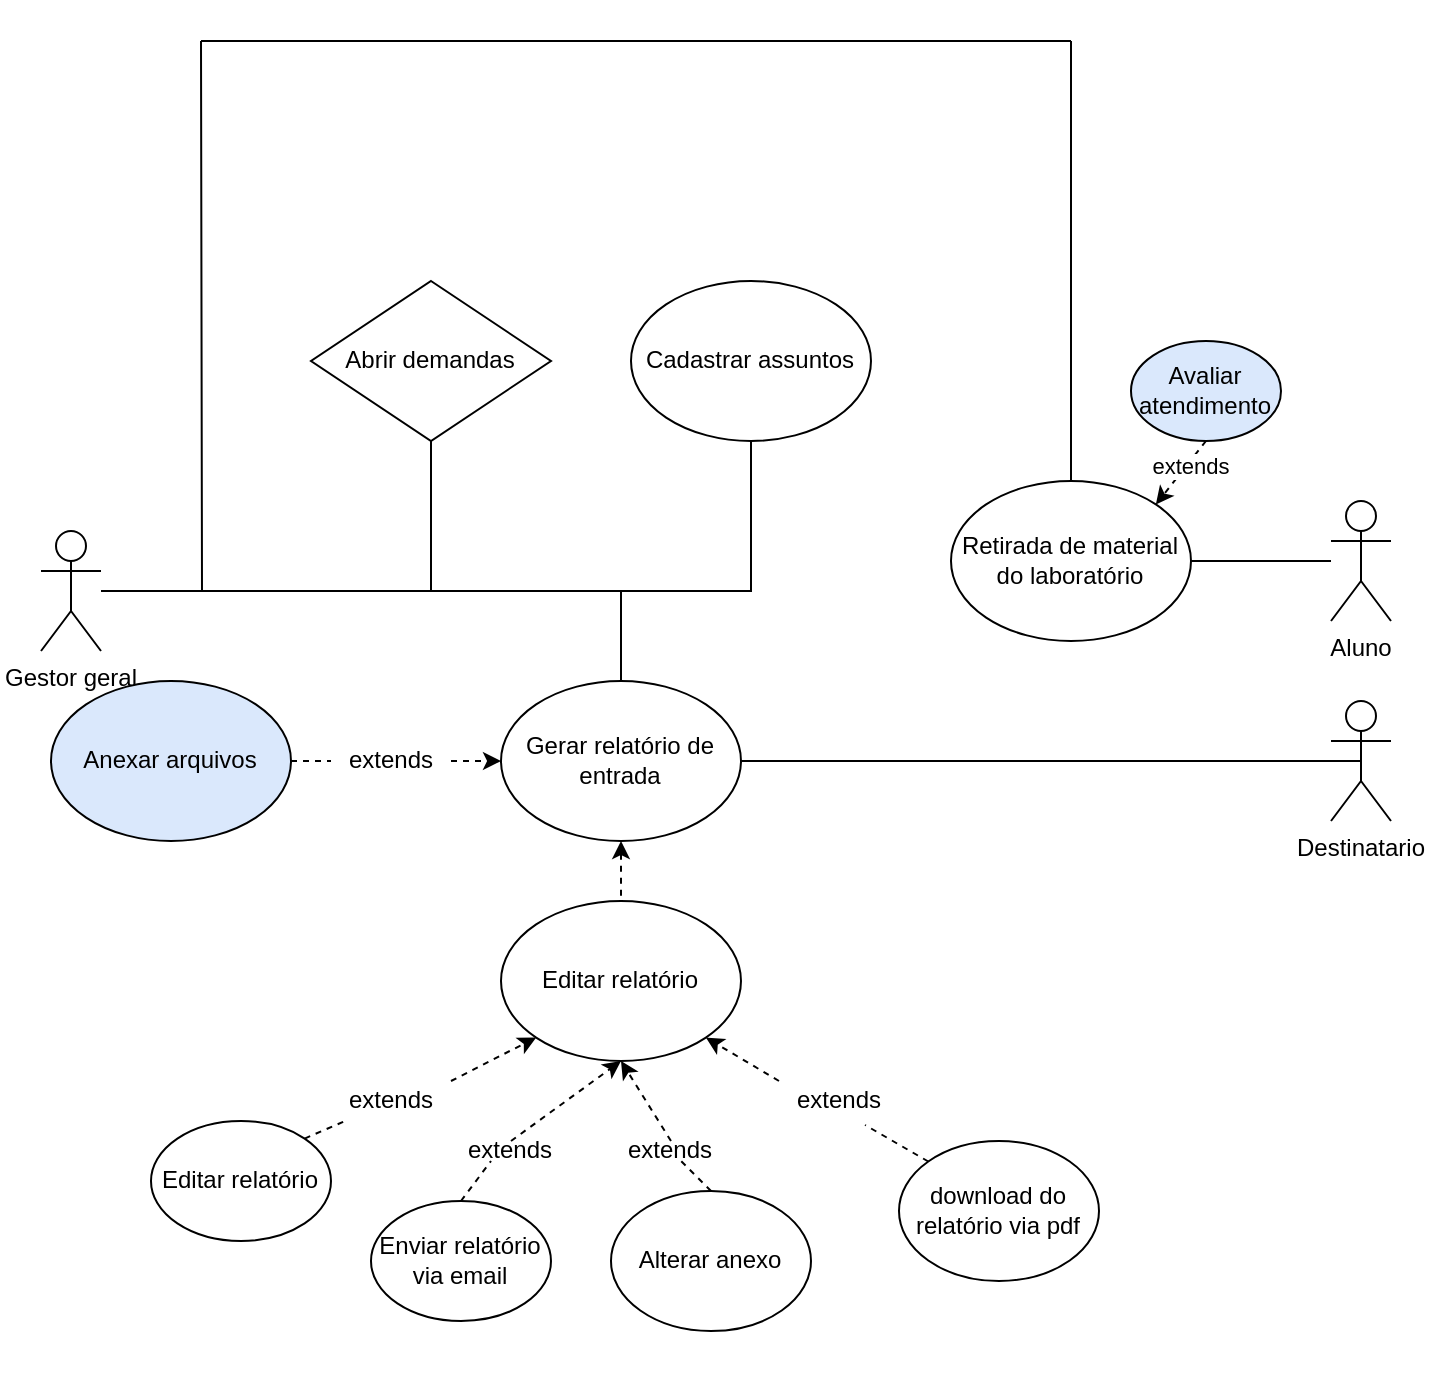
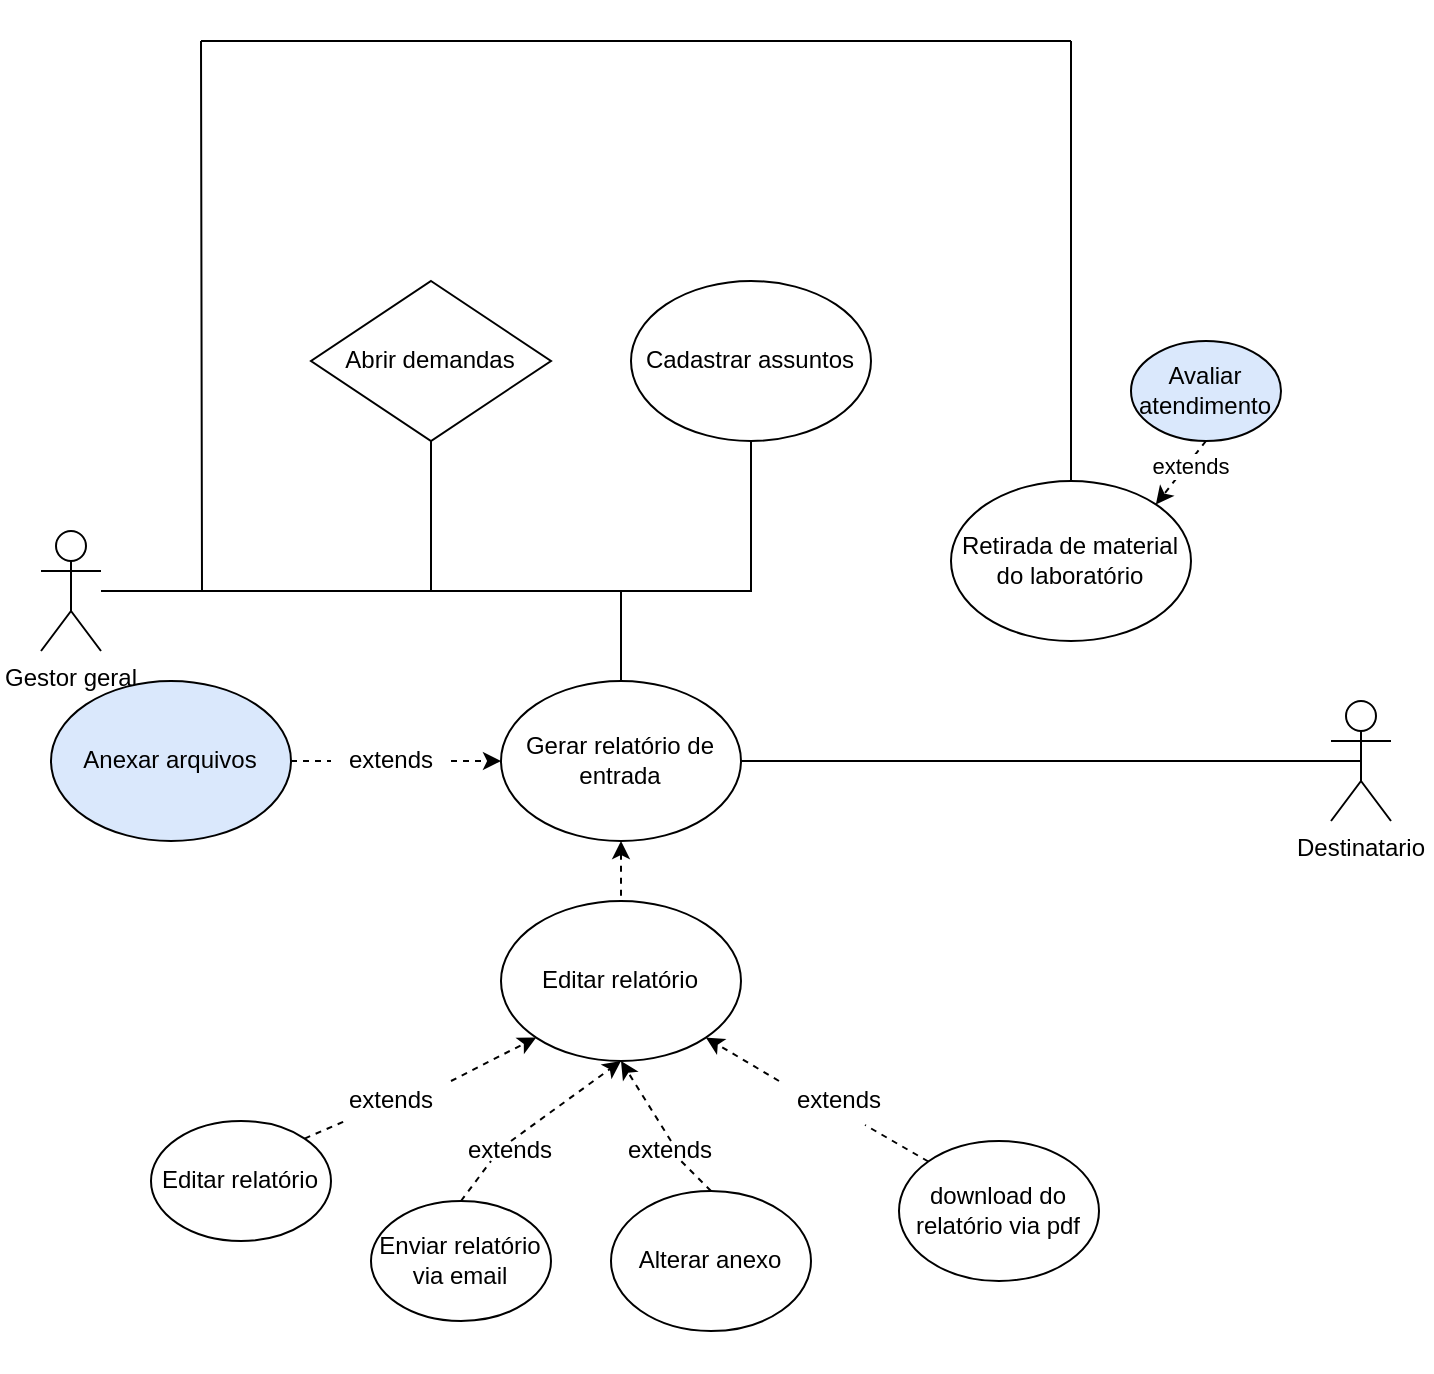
edge "Retirada de material do laboratório" -- "Aluno": removed
node "Aluno": removed
